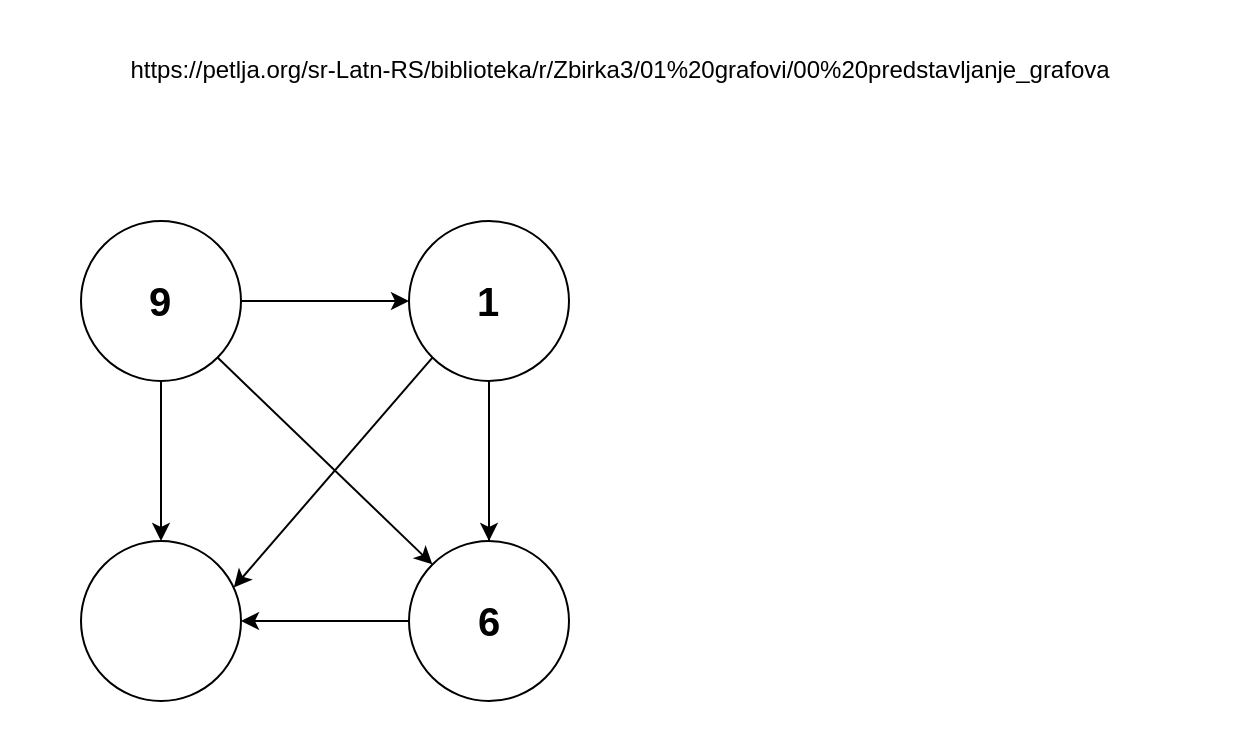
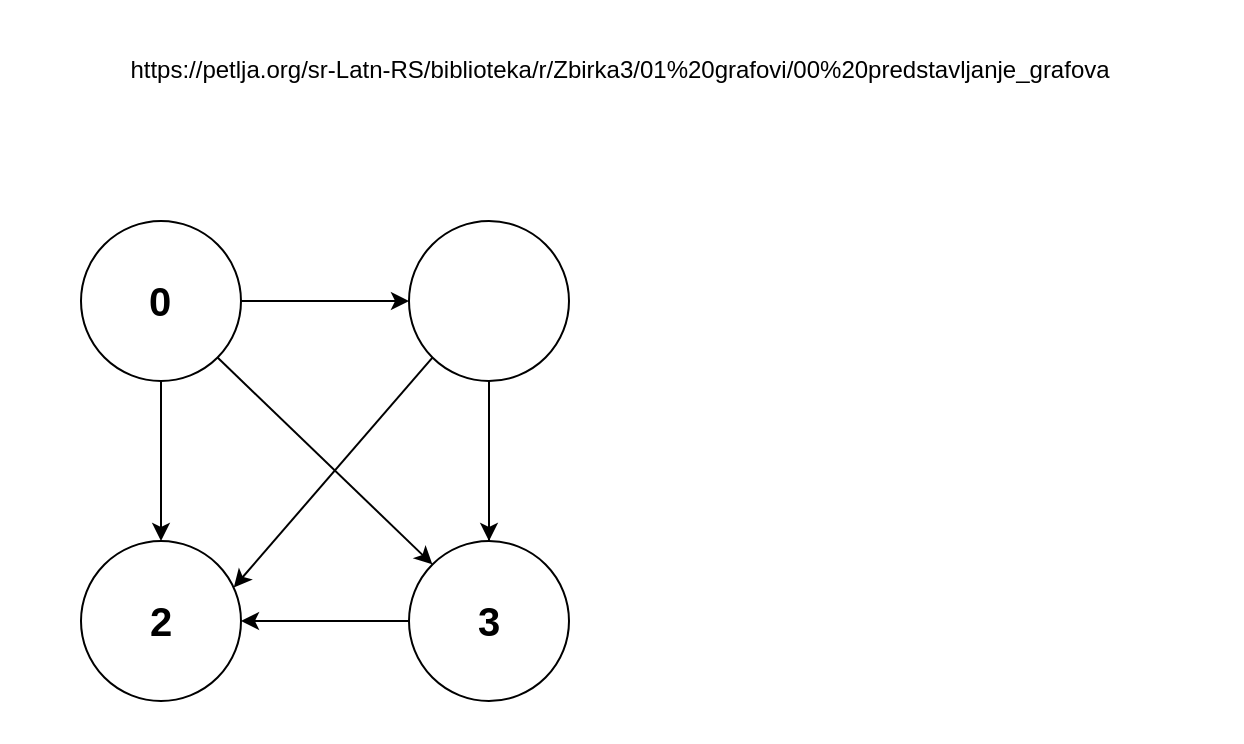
node "9": label "9" -> "0"
node "1": removed
node "2": added
node "6": label "6" -> "3"
